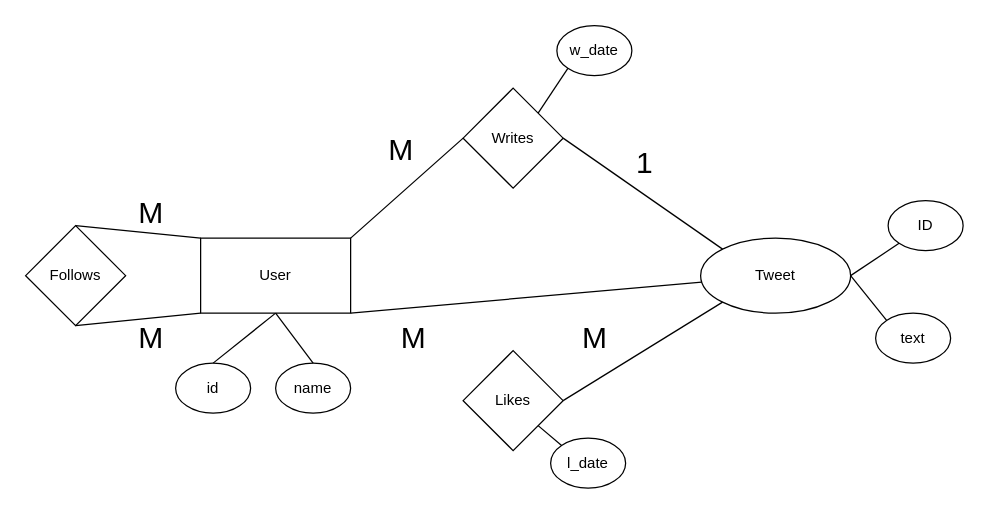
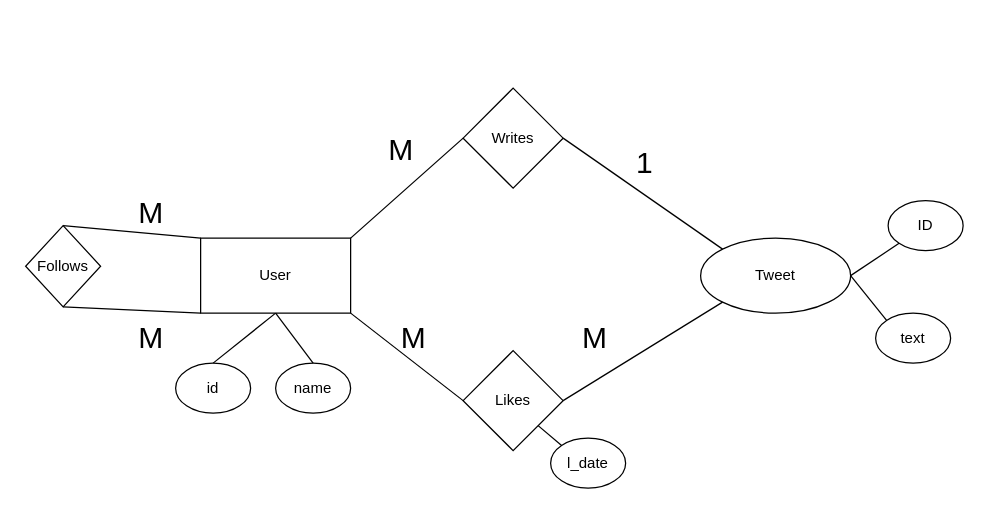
node "w_date": removed
edge "w_date" -- "Writes": removed
node "Follows": size 100x100 -> 75x81
edge "User" -- "Tweet": now "User" -- "Likes"
